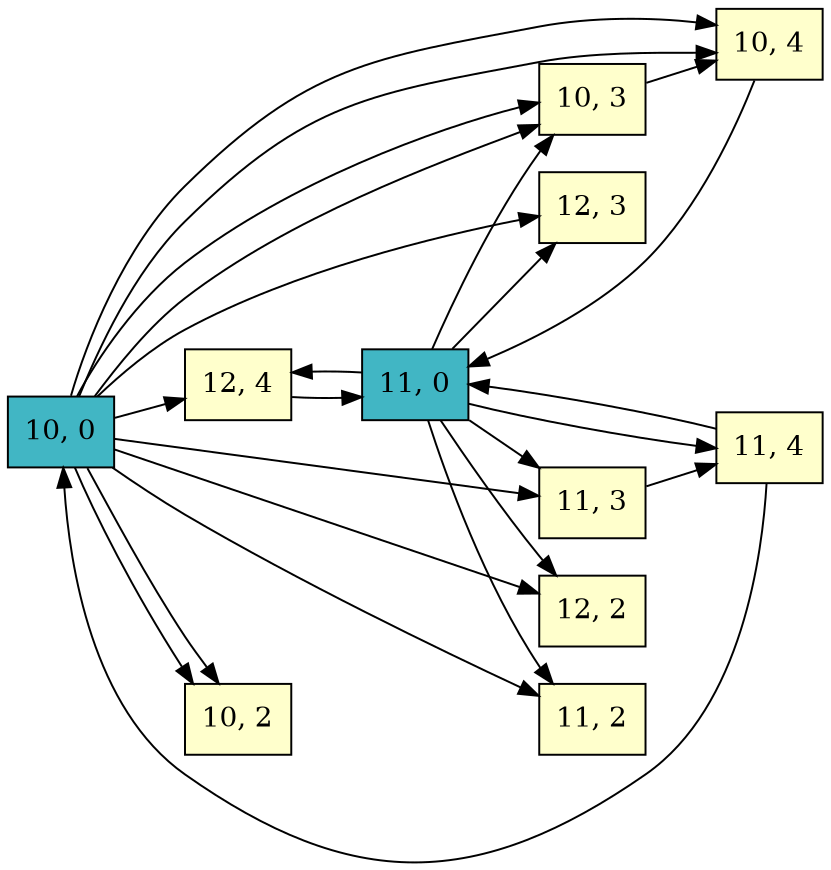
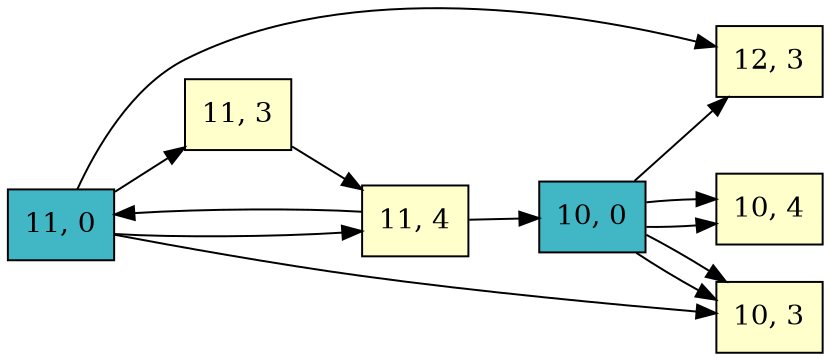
edge "10, 3" -> "10, 4": removed
edge "10, 4" -> "11, 0": removed
node "12, 4": removed
edge "10, 0" -> "11, 3": removed
node "12, 2": removed
node "10, 2": removed
node "11, 2": removed
